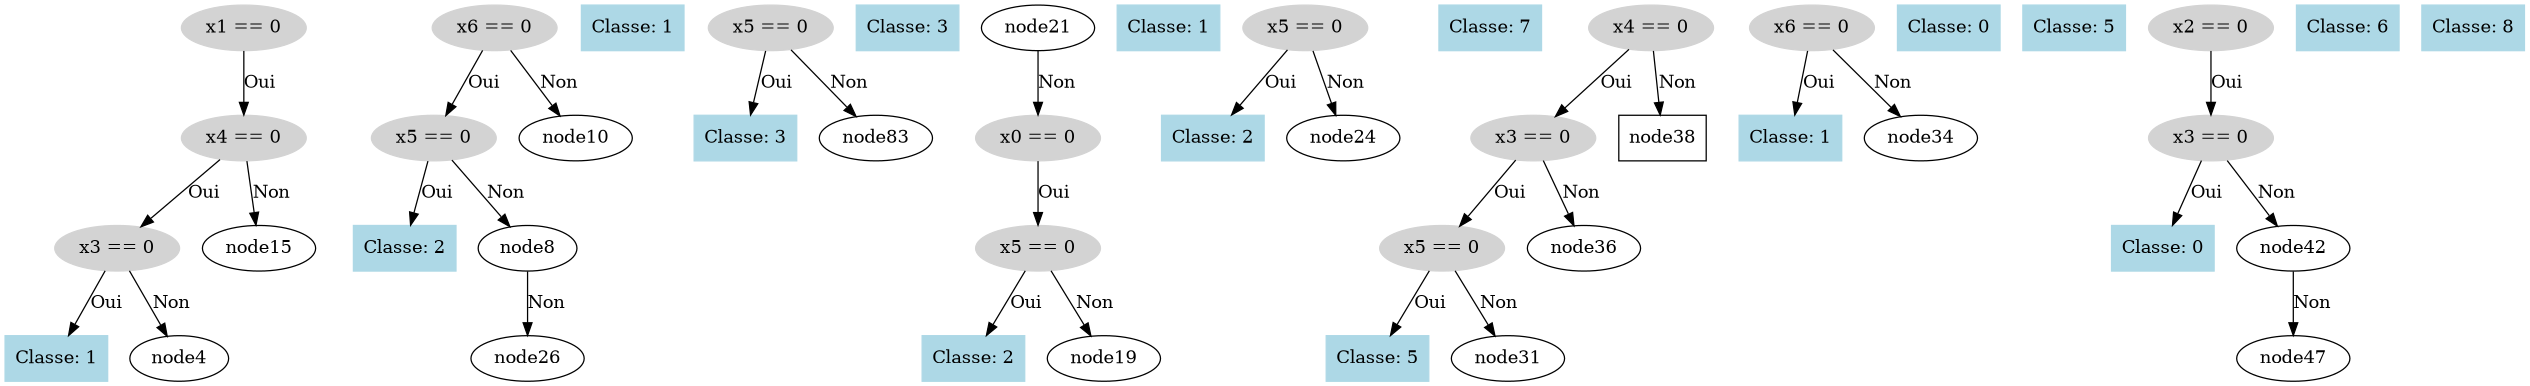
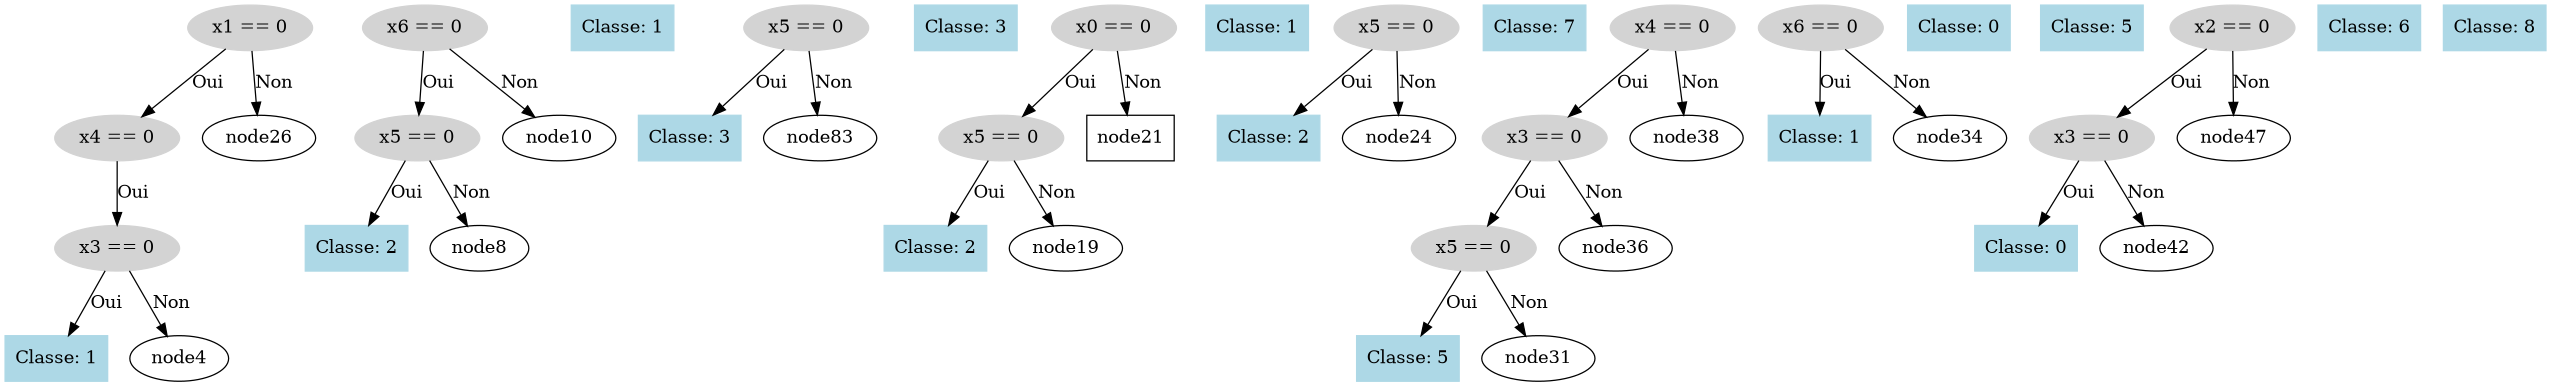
node "node21": shape ellipse -> box
edge "node21" -> "x0 == 0": reversed
node "node38": shape box -> ellipse
node "node15": removed
edge "node8" -> "node26": now "x1 == 0" -> "node26"
edge "node42" -> "node47": now "x2 == 0" -> "node47"
